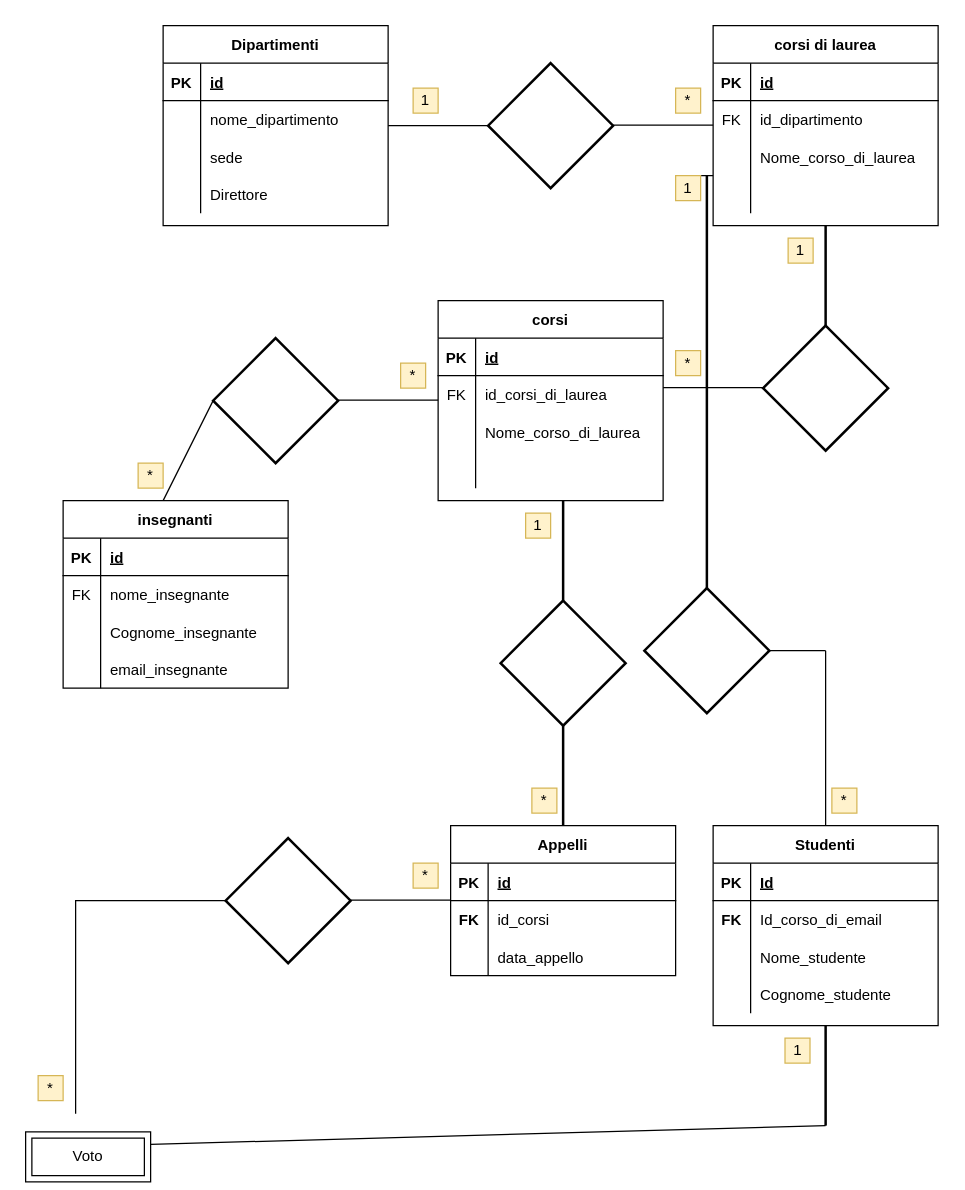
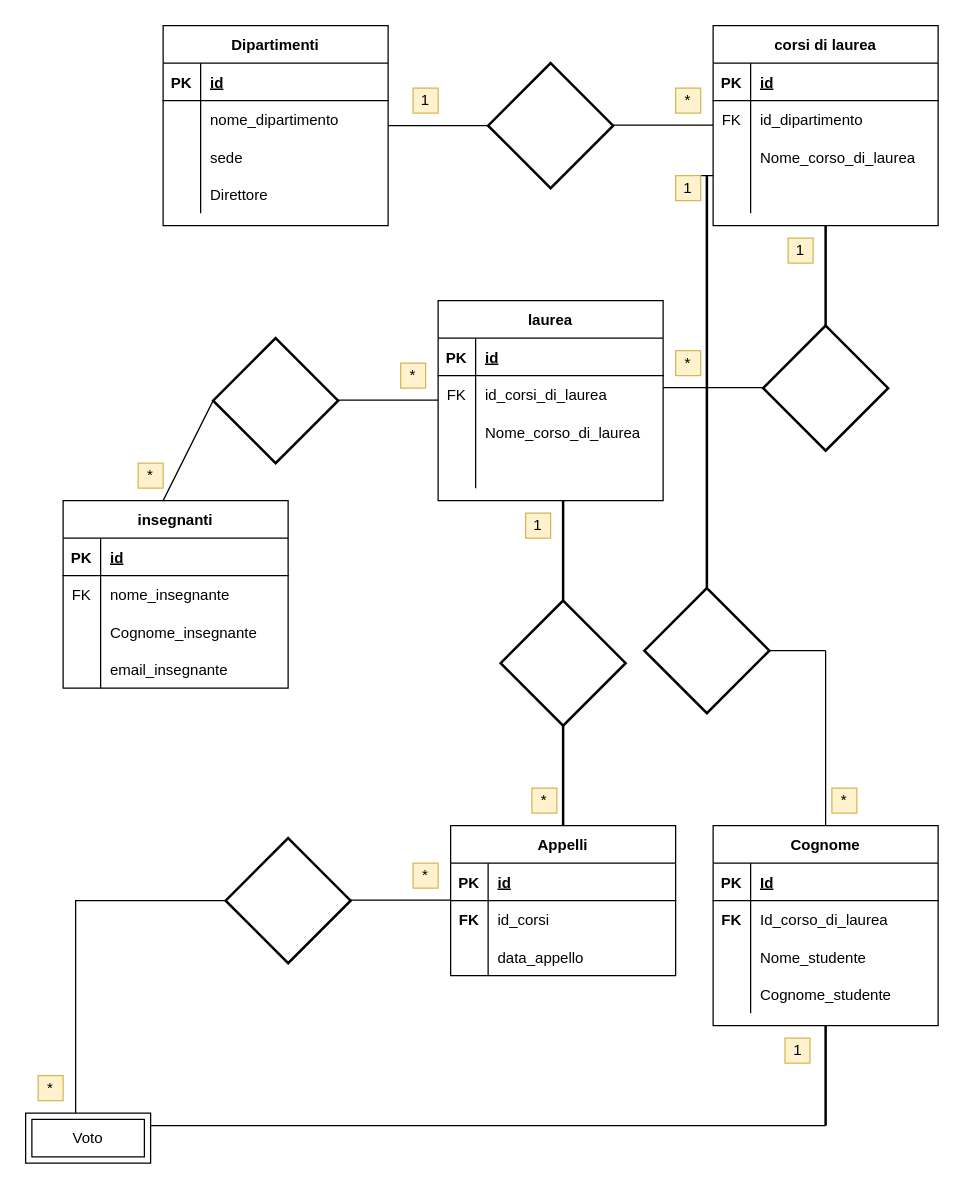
node "corsi": label "corsi" -> "laurea"
node "Studenti": label "Studenti" -> "Cognome"
node "Id_corso_di_email": label "Id_corso_di_email" -> "Id_corso_di_laurea"
node "Voto": moved (88, 1157) -> (88, 1138)
